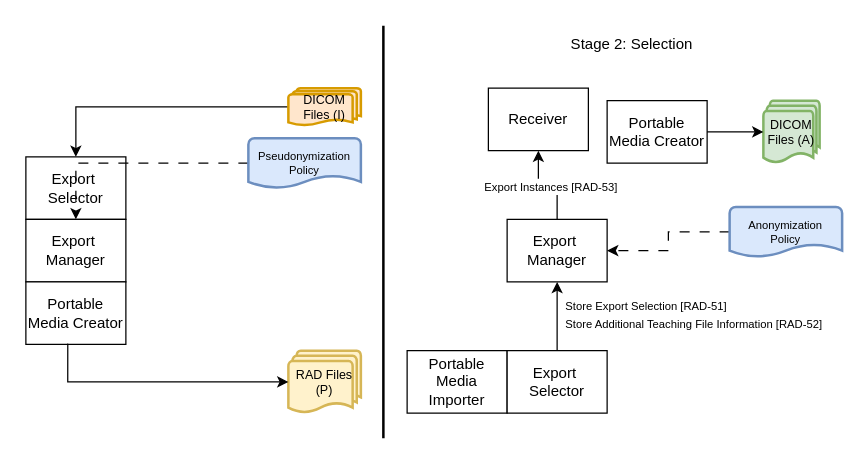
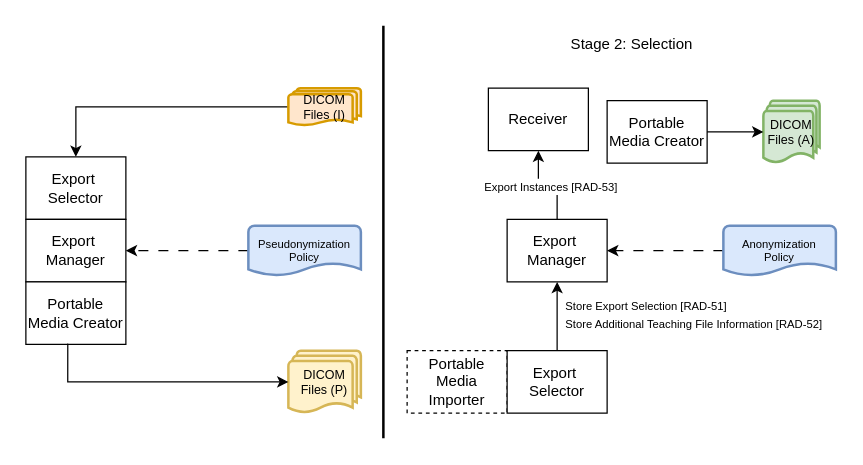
node "Pseudonymization Policy": moved (304, 163) -> (304, 251)
node "Anonymization Policy": moved (786, 232) -> (779, 251)
node "RAD Files (P)": label "RAD Files (P)" -> "DICOM Files (P)"
node "Portable Media Importer": style solid -> dashed
